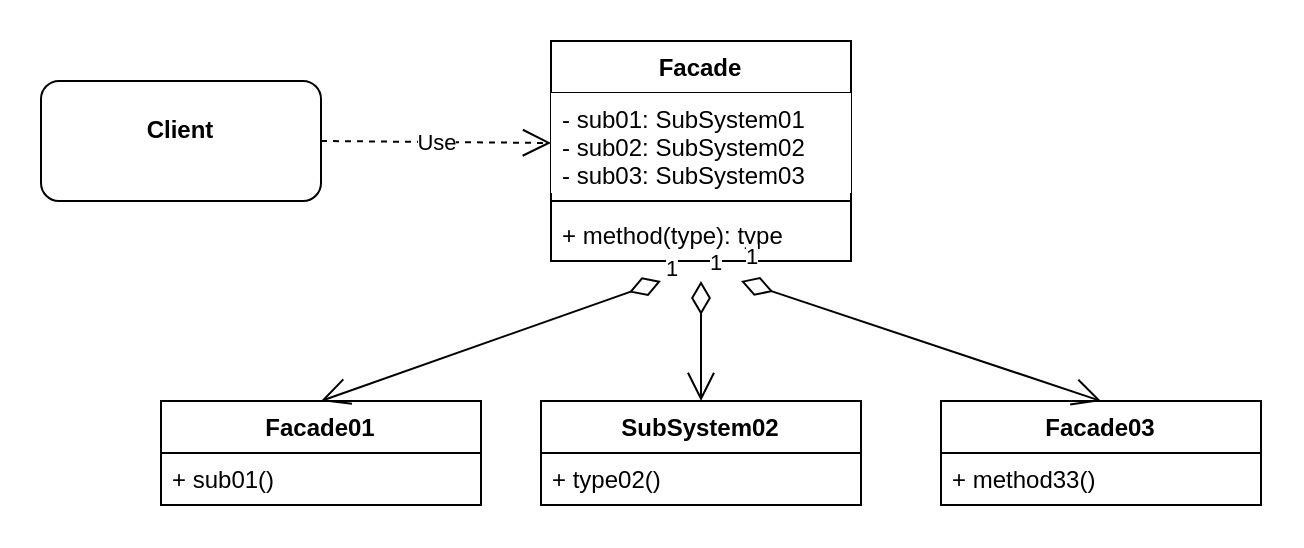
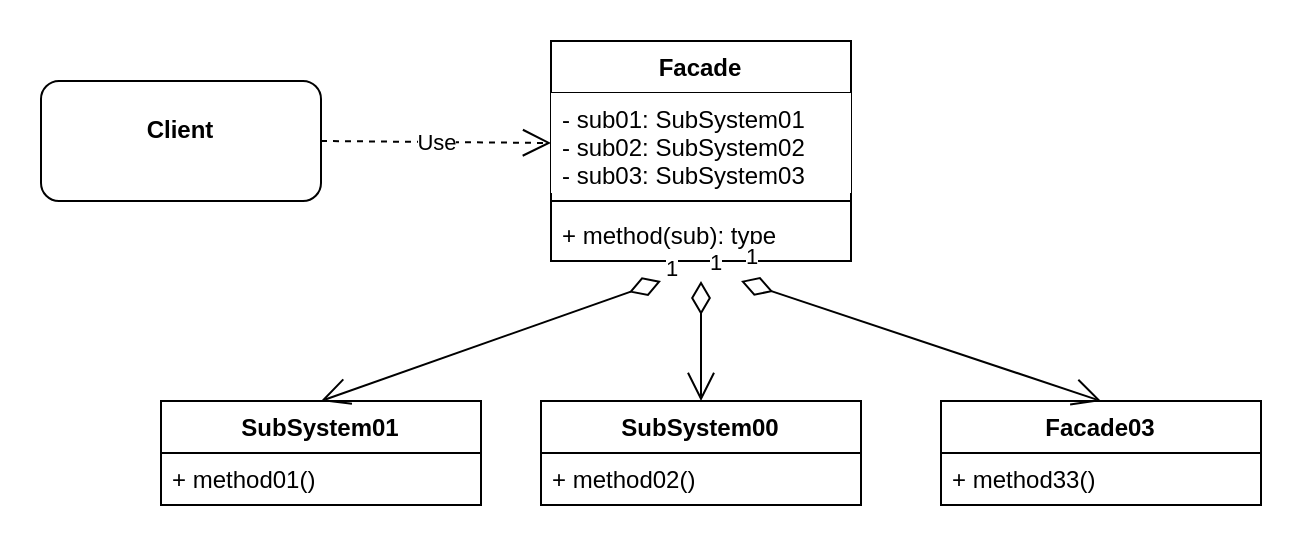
node "+ method(type): type": label "+ method(type): type" -> "+ method(sub): type"
node "Facade01": label "Facade01" -> "SubSystem01"
node "SubSystem02": label "SubSystem02" -> "SubSystem00"
node "+ sub01()": label "+ sub01()" -> "+ method01()"
node "+ type02()": label "+ type02()" -> "+ method02()"
